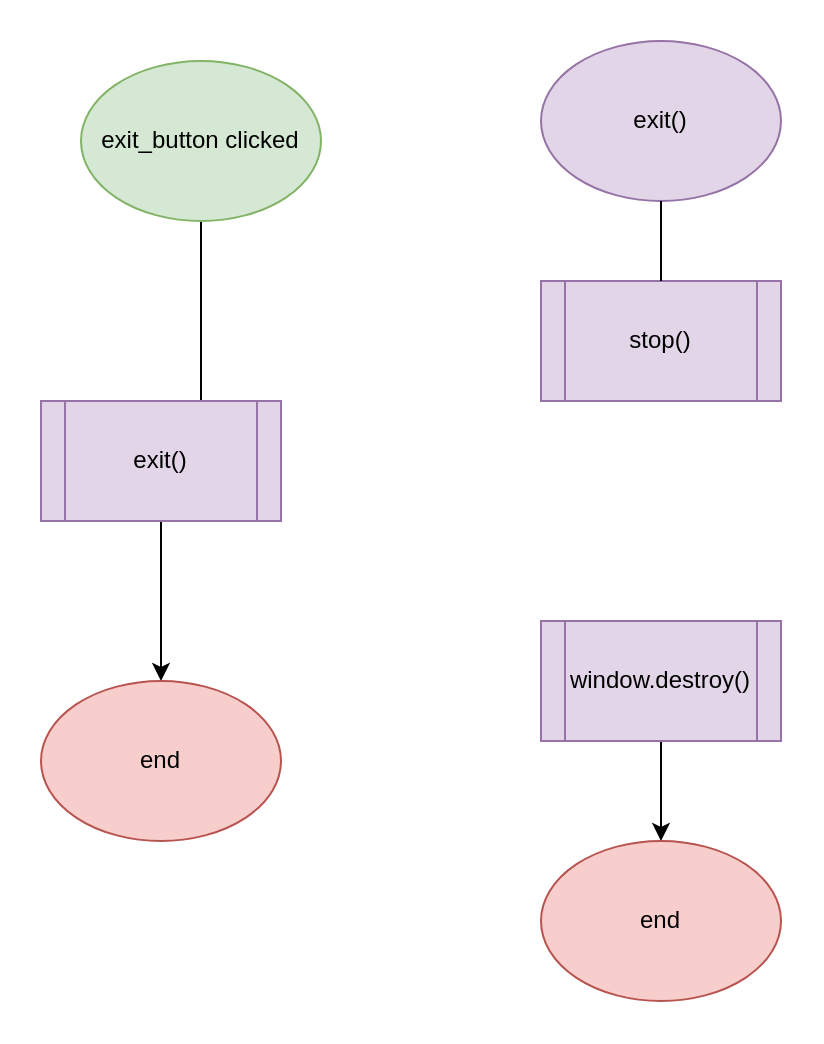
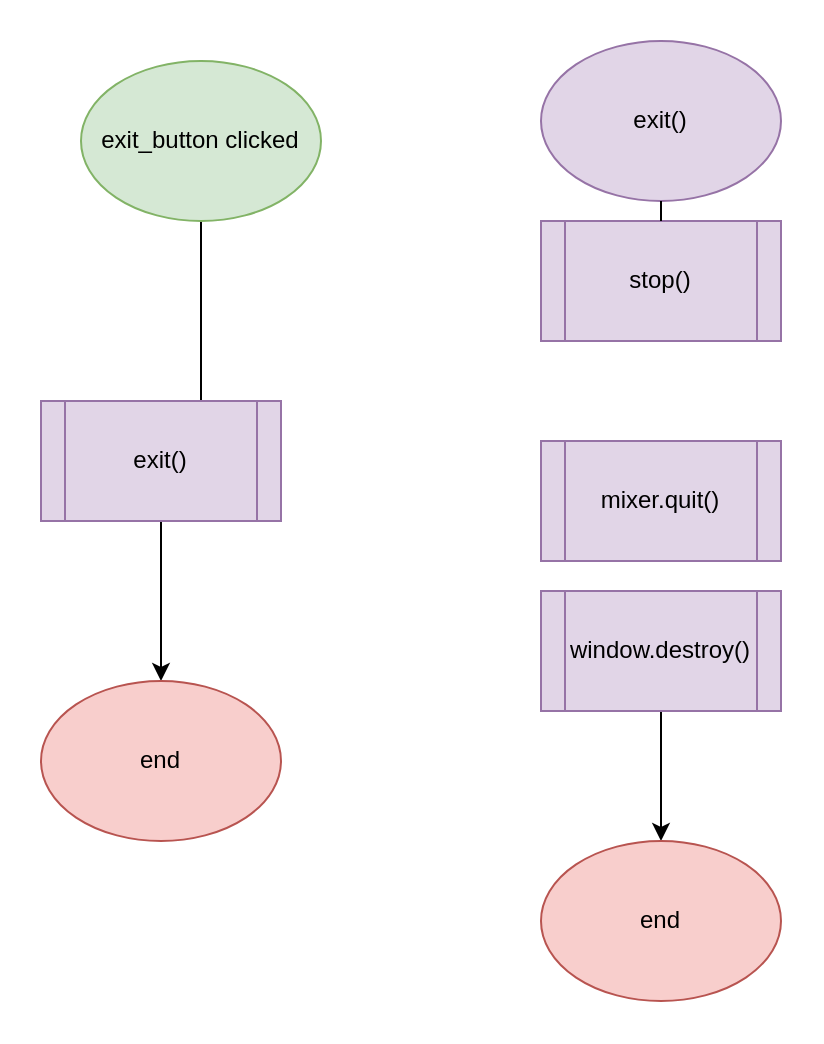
node "stop()": moved (661, 341) -> (661, 281)
node "mixer.quit()": added
node "window.destroy()": moved (661, 681) -> (661, 651)
